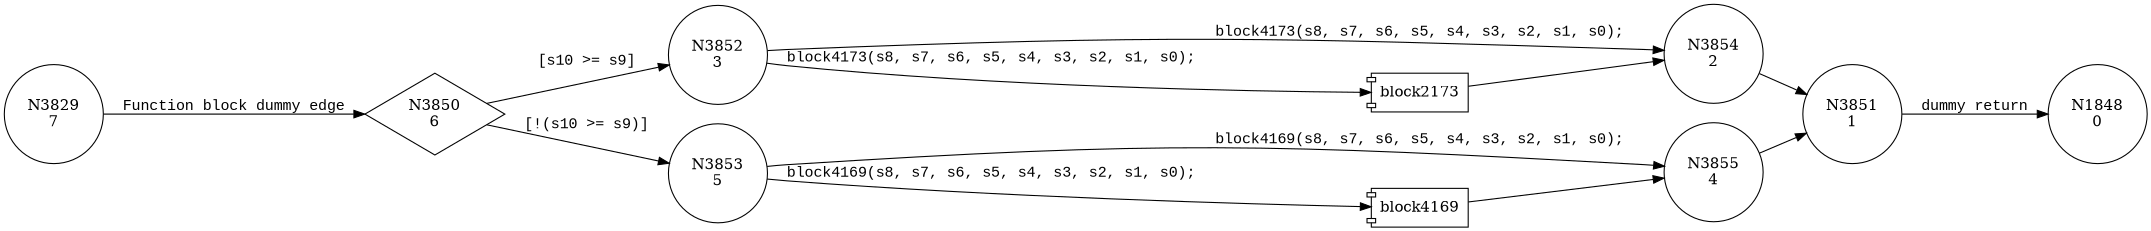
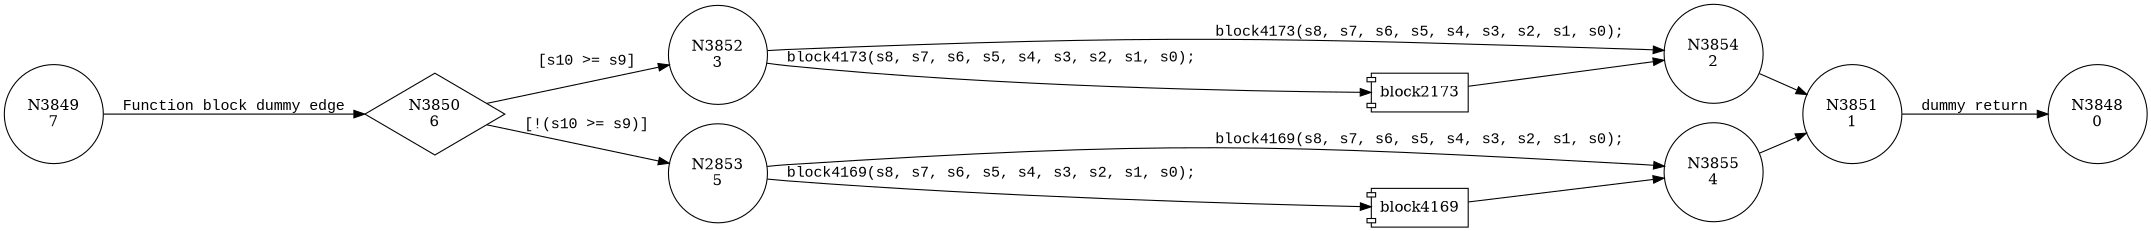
node "N3829 7": label "N3829 7" -> "N3849 7"
node "N1848 0": label "N1848 0" -> "N3848 0"
node "N3853 5": label "N3853 5" -> "N2853 5"
